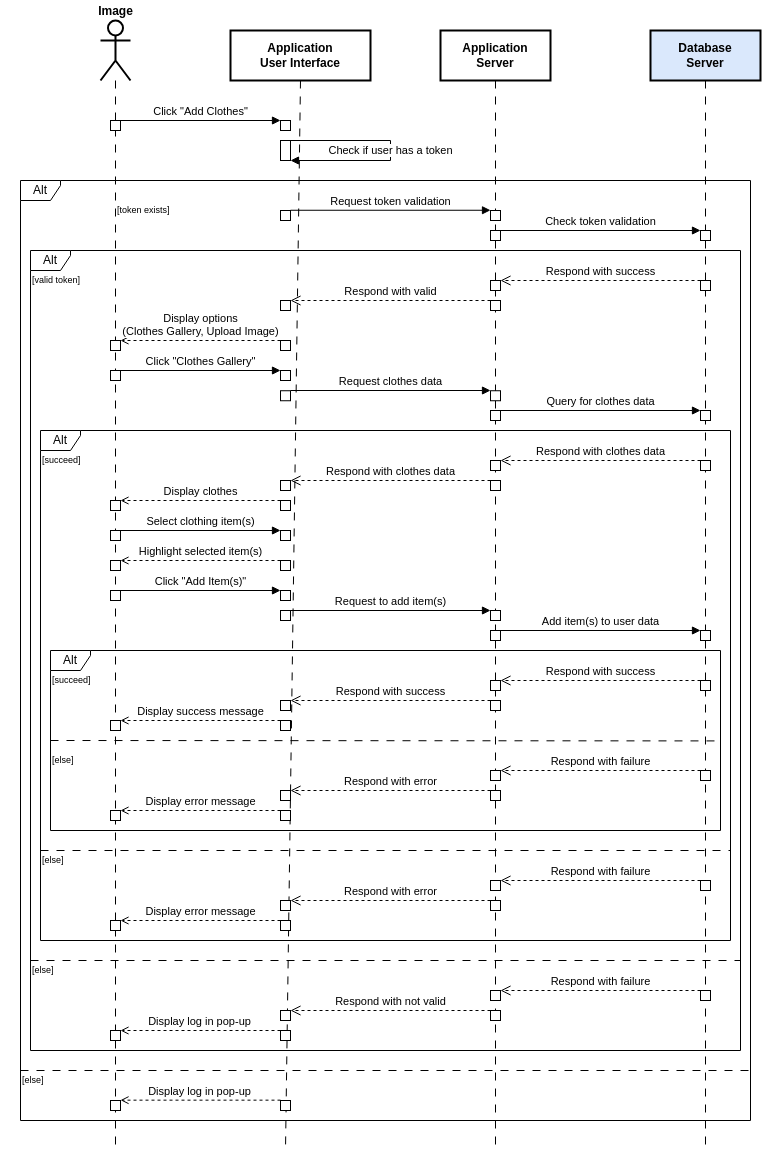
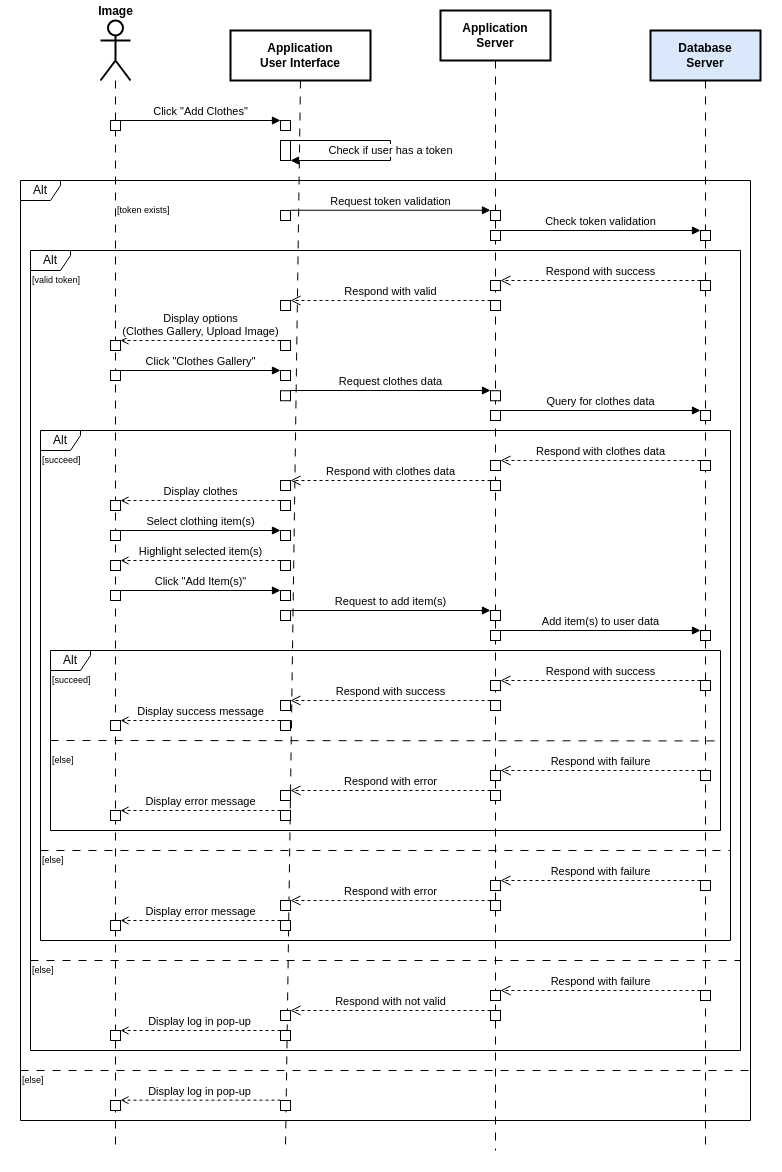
node "Application Server": moved (496, 56) -> (496, 36)
